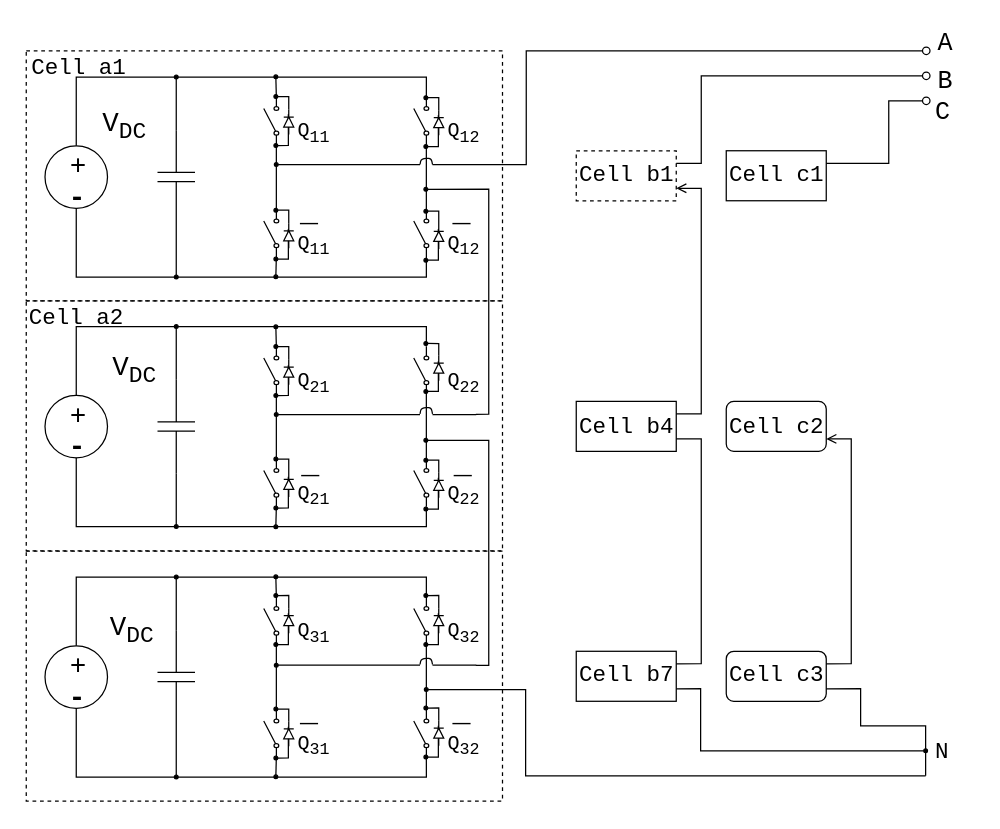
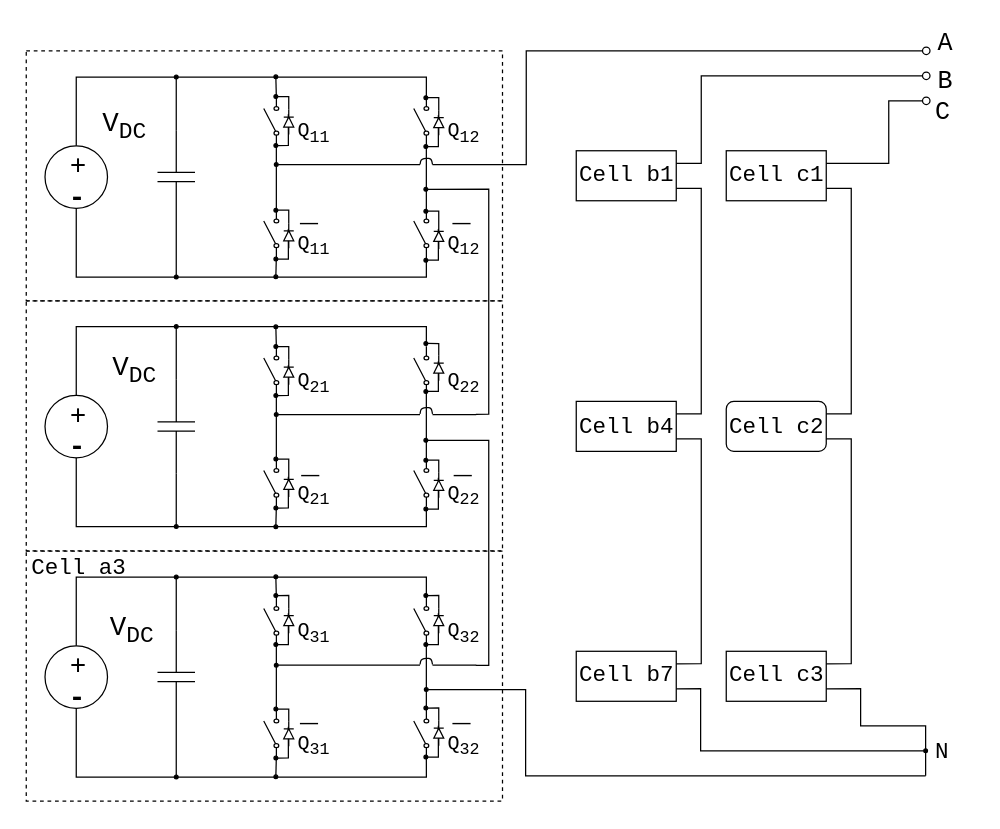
node "Cell a1": removed
node "Cell b1": style dashed -> solid
edge "Cell b4" -> "Cell b1": arrowhead open -> none
edge "Cell c1" -- "Cell c2": added
node "Cell a2": removed
edge "Cell c3" -> "Cell c2": arrowhead open -> none
node "Cell a3": added
node "Cell c3": shape rounded rectangle -> rectangle
